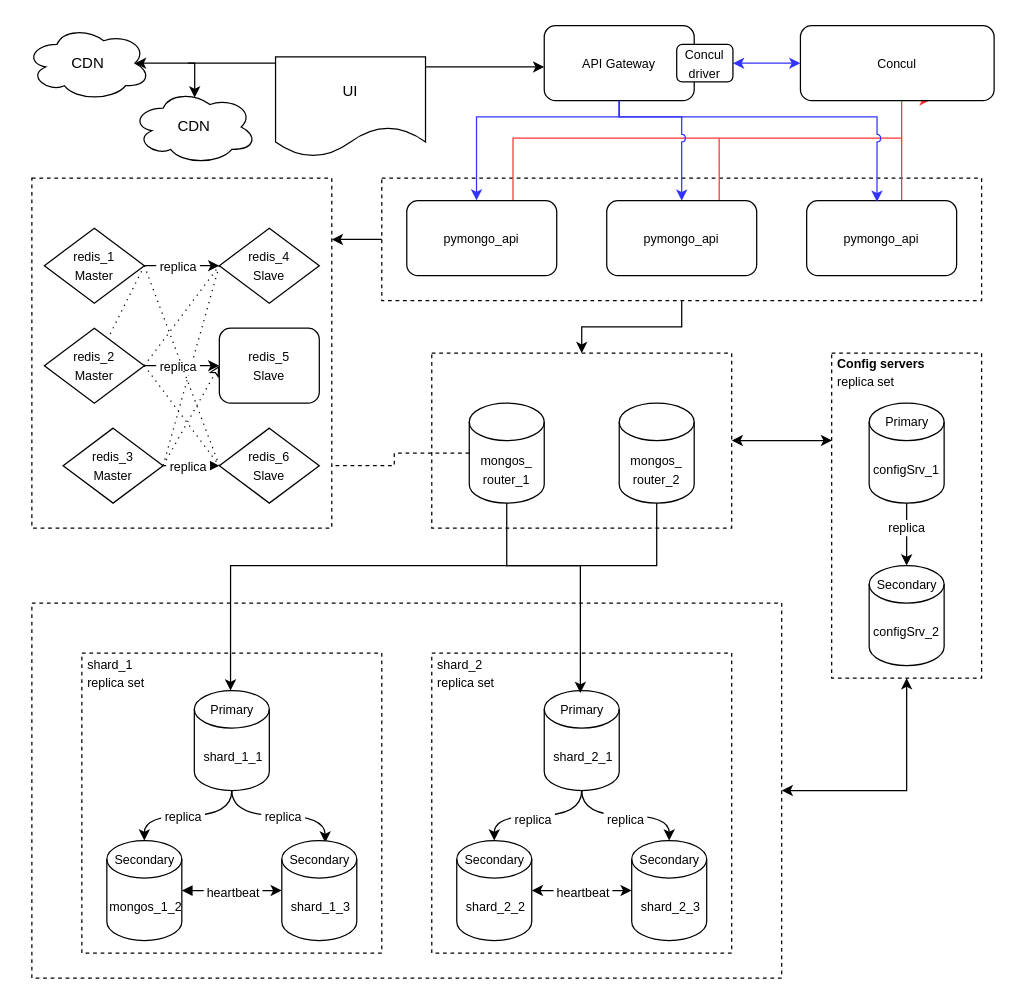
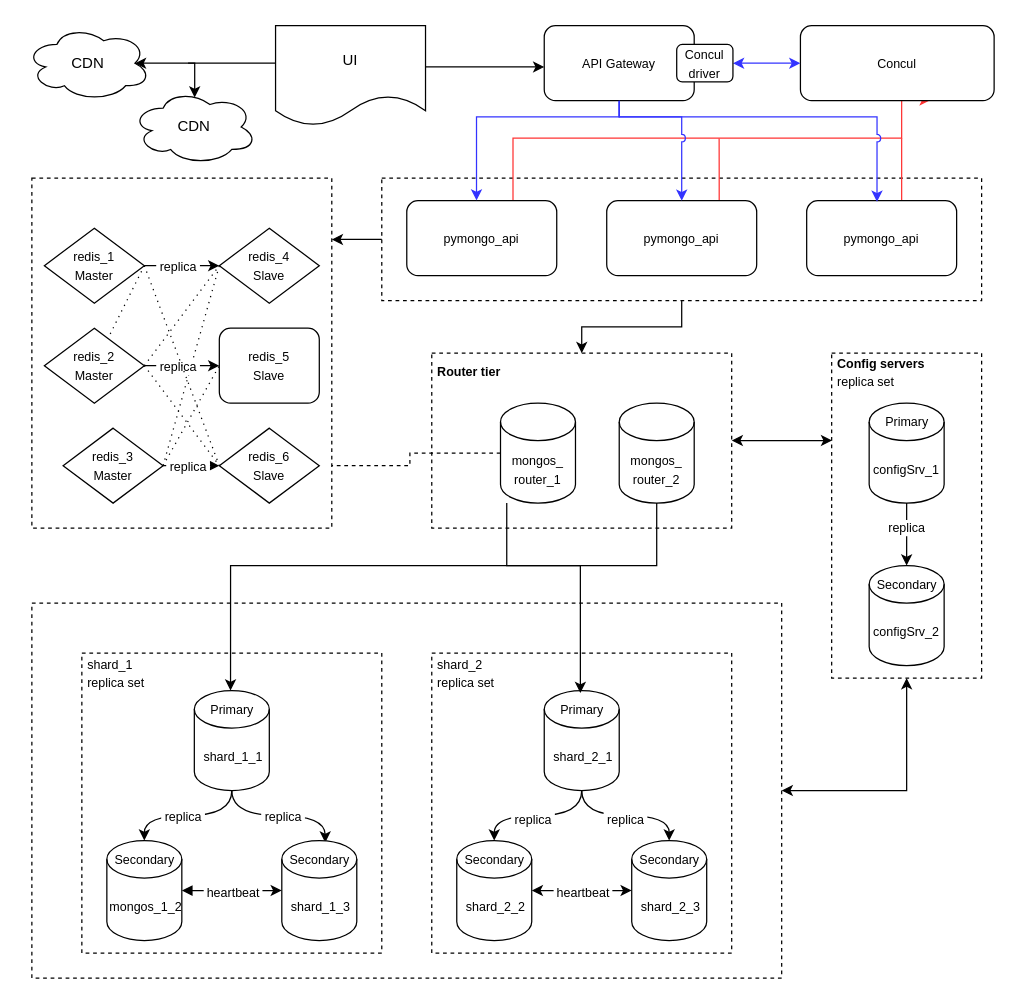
node "UI": moved (351, 107) -> (351, 76)
node "Router tier": added
edge "redis_3 Master" -> "redis_5 Slave": arrowhead classic -> none
node "mongos_ router_1": moved (507, 453) -> (538, 453)
